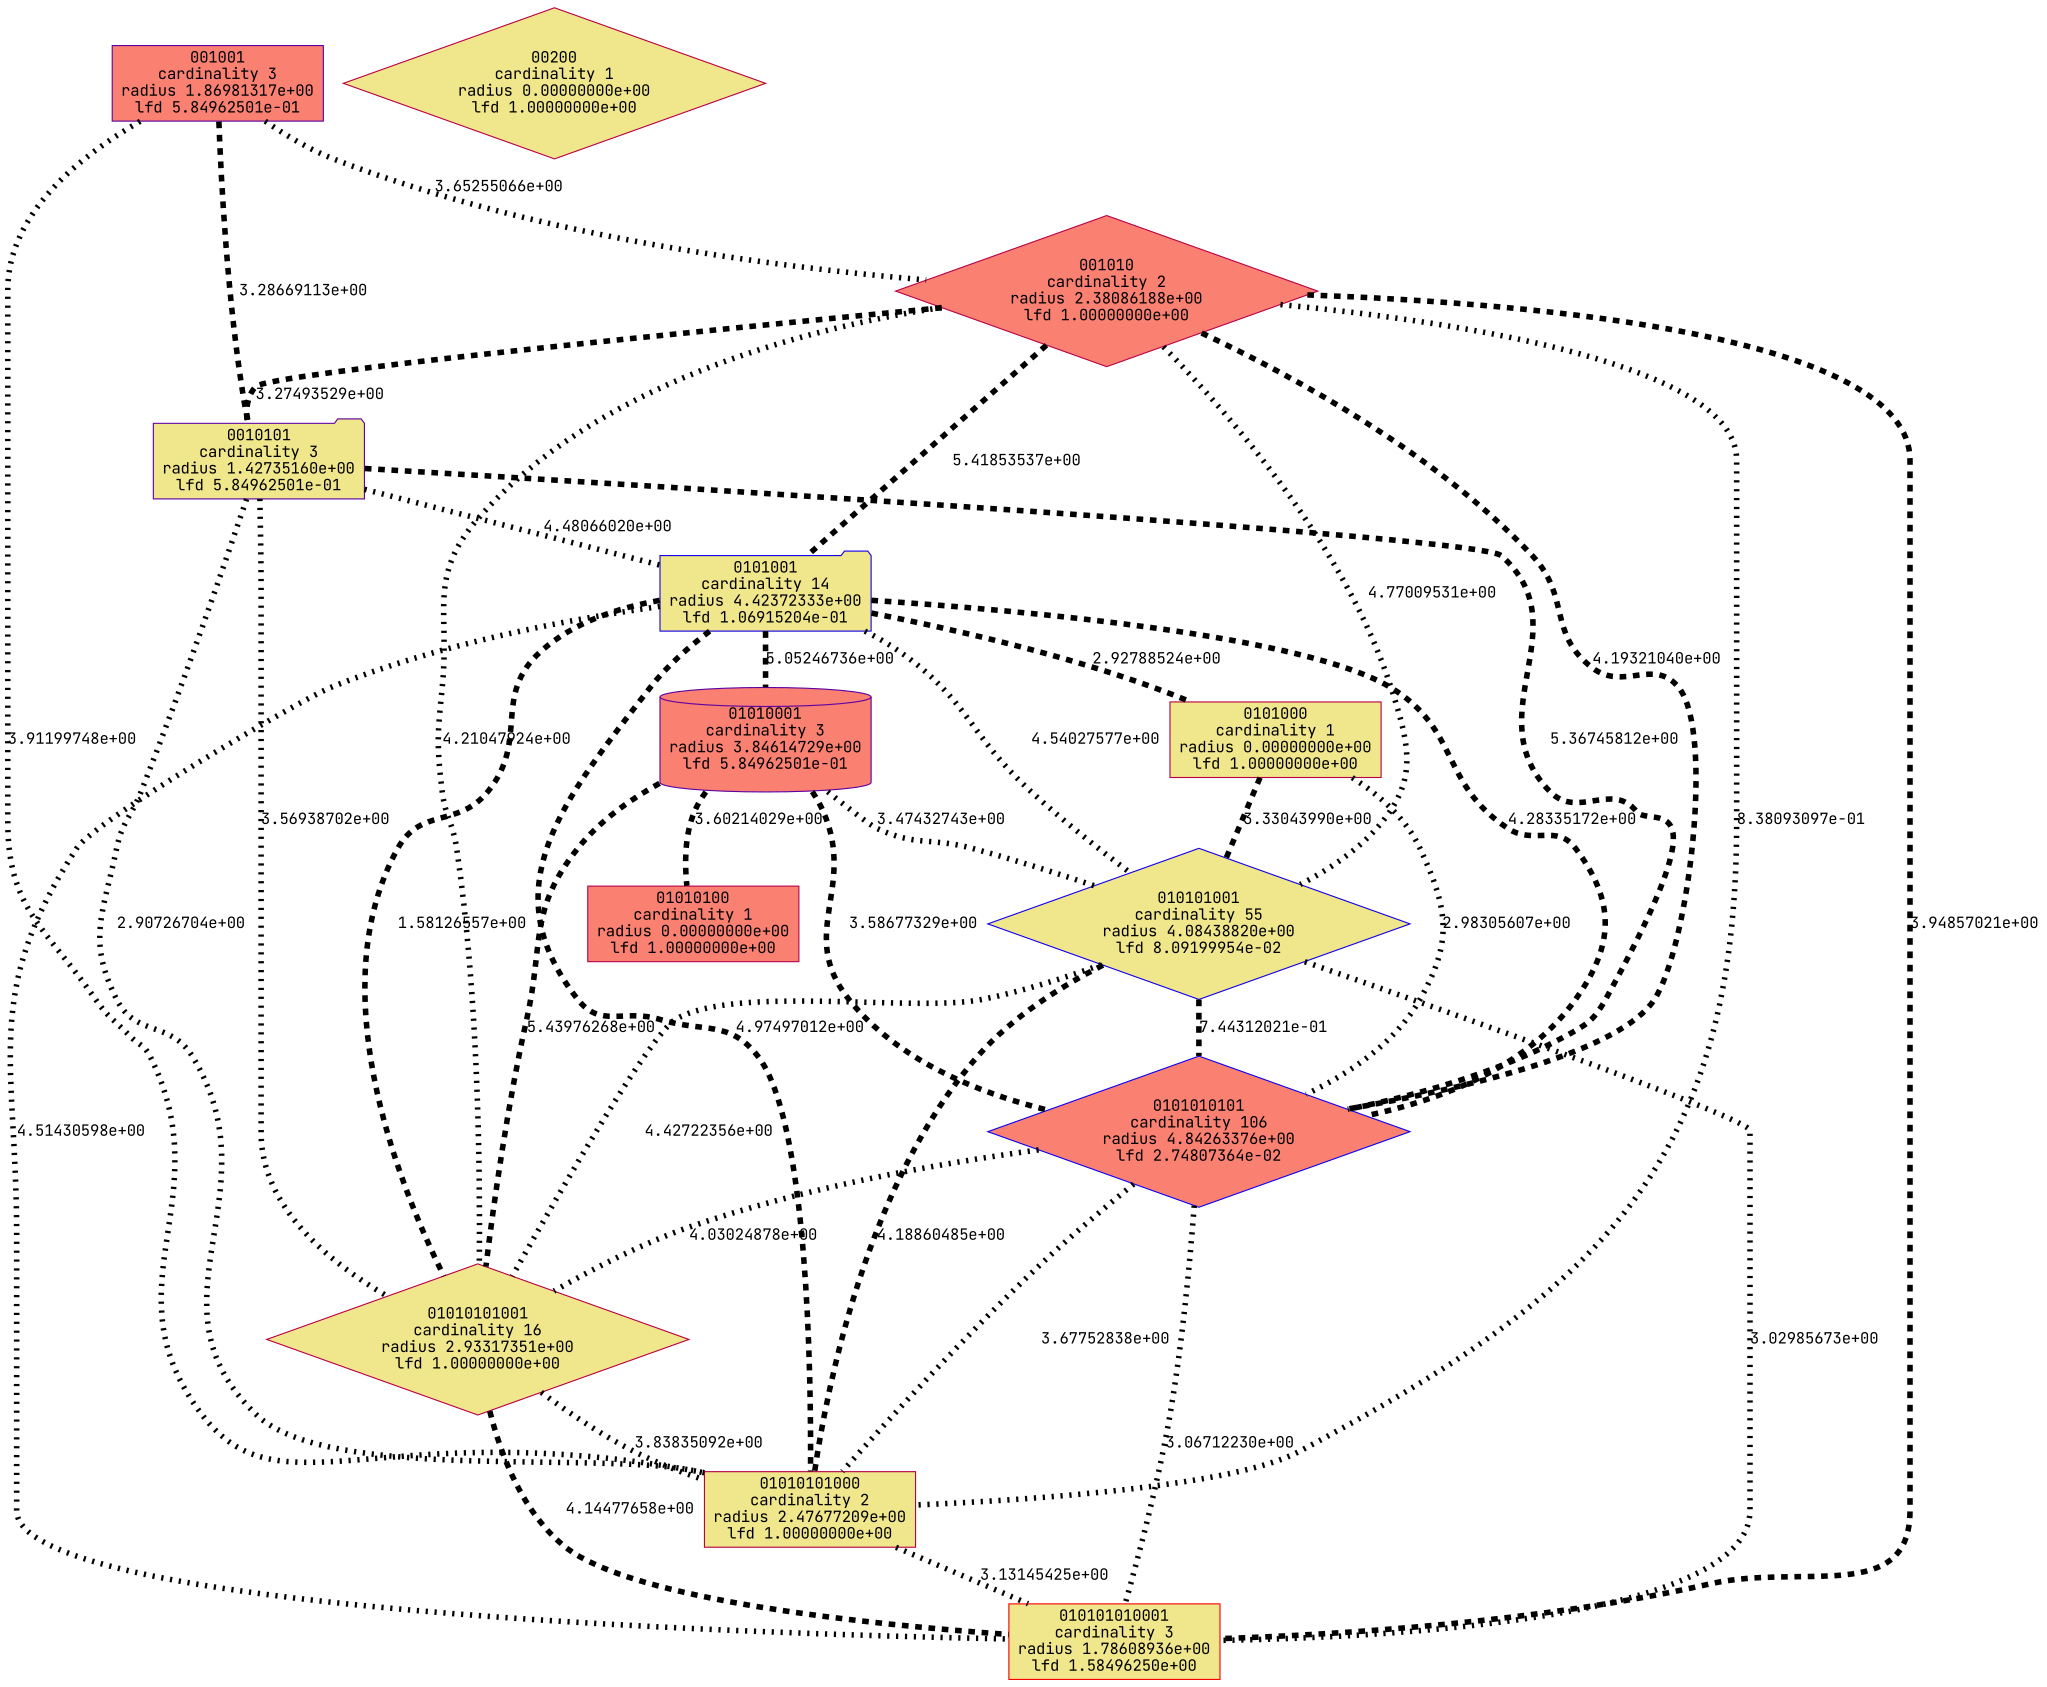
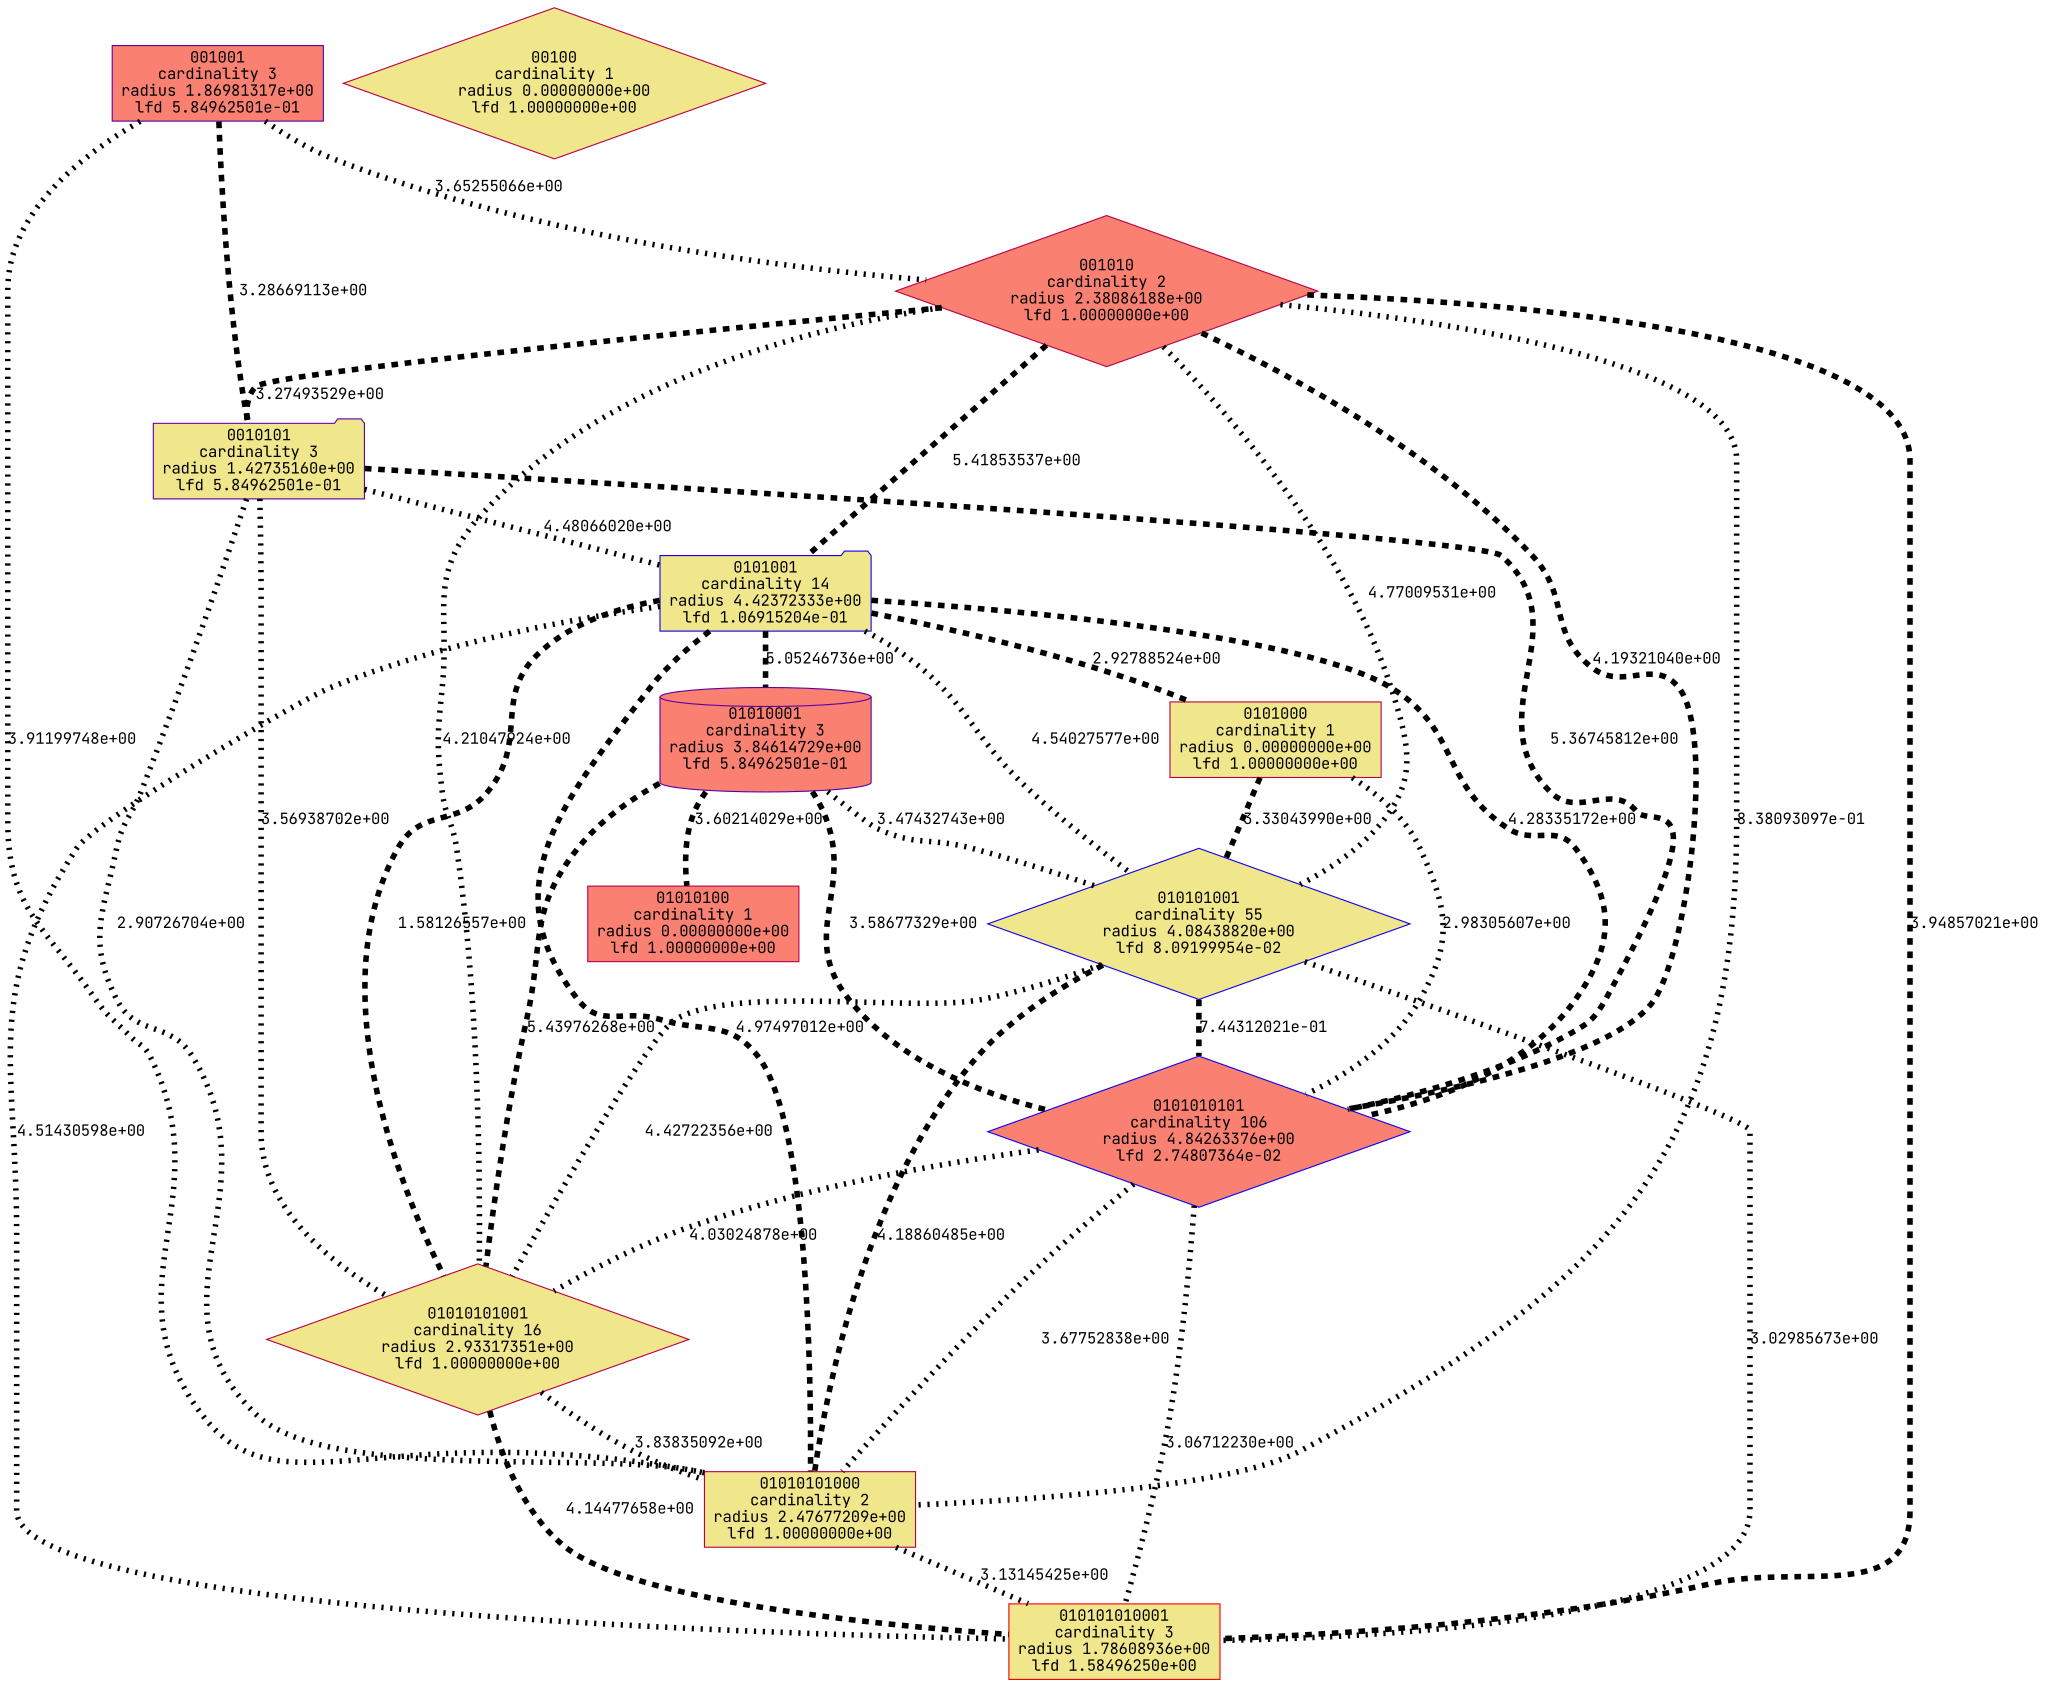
node "00200 cardinality 1 radius 0.00000000e+00 lfd 1.00000000e+00": label "00200 cardinality 1 radius 0.00000000e+00 lfd 1.00000000e+00" -> "00100 cardinality 1 radius 0.00000000e+00 lfd 1.00000000e+00"
